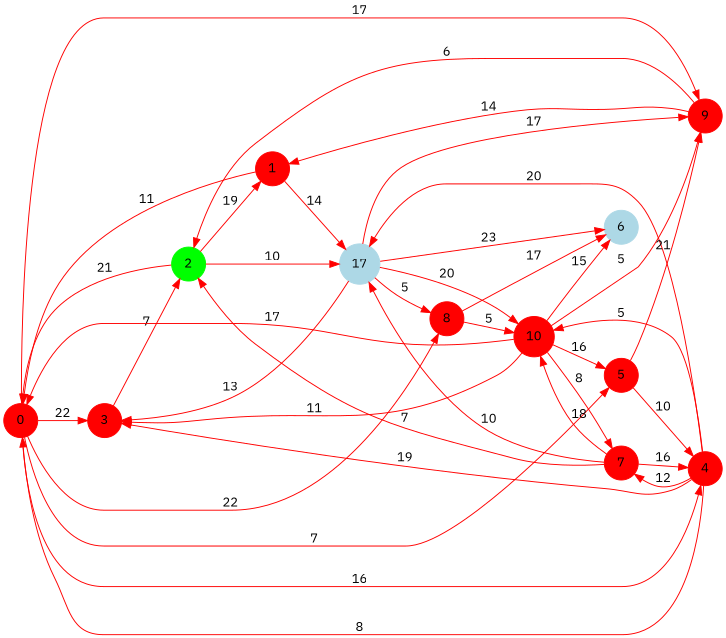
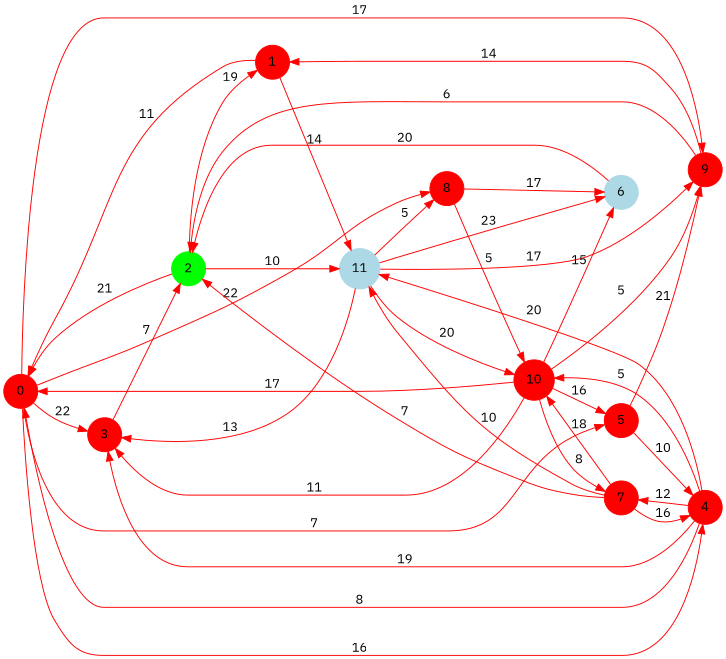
edge "6" -> "2": added, label "20"
node "17": label "17" -> "11"
